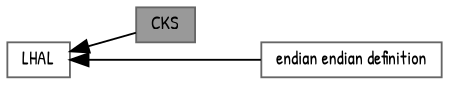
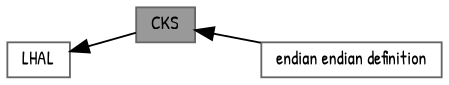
edge "endian endian definition" -> "LHAL": now "endian endian definition" -> "CKS"
